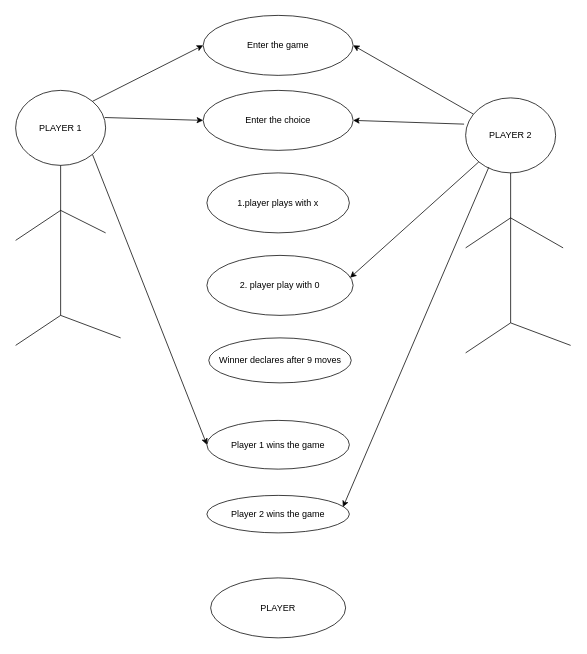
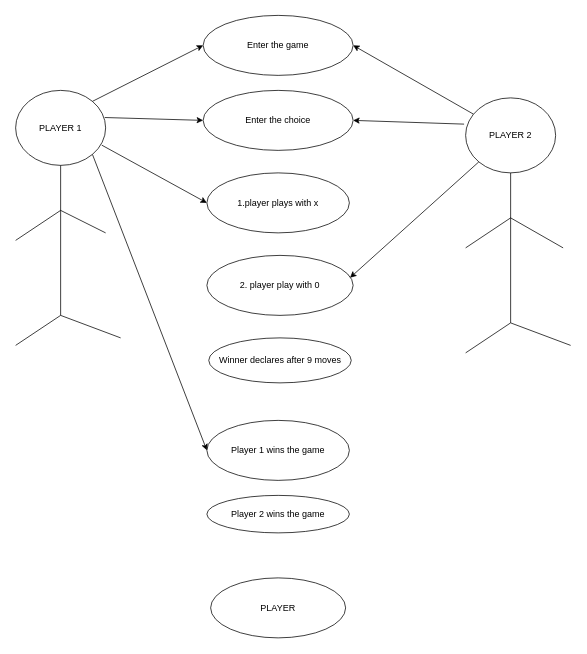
edge "PLAYER 1" -> "1.player plays with x": added
edge "PLAYER 2" -> "Player 2 wins the game": removed
node "Player 1 wins the game": size 143x49 -> 143x60
